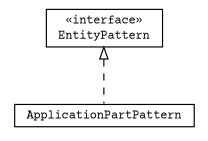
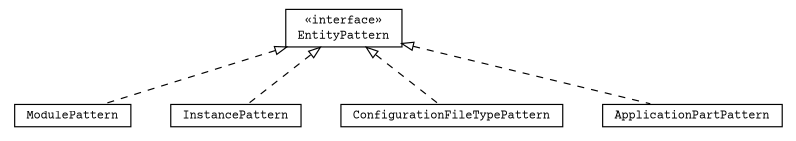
node "ModulePattern": added
node "InstancePattern": added
node "ConfigurationFileTypePattern": added
